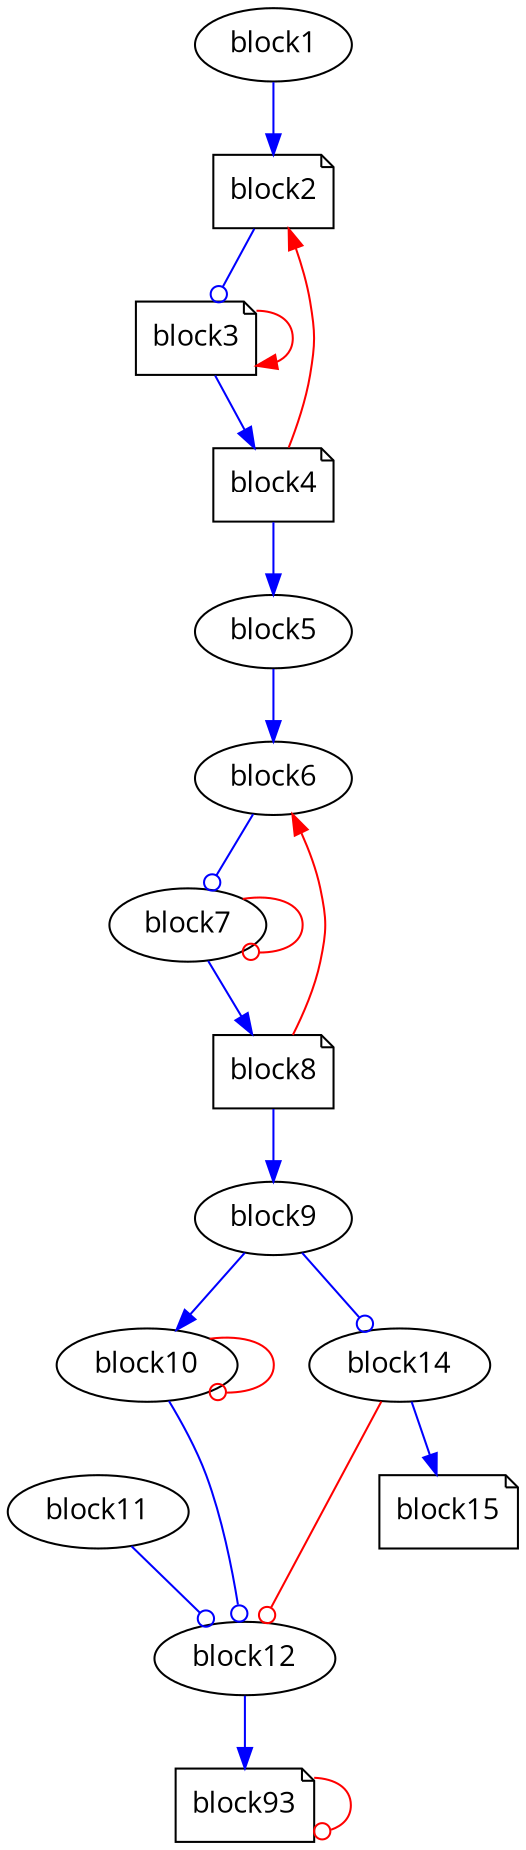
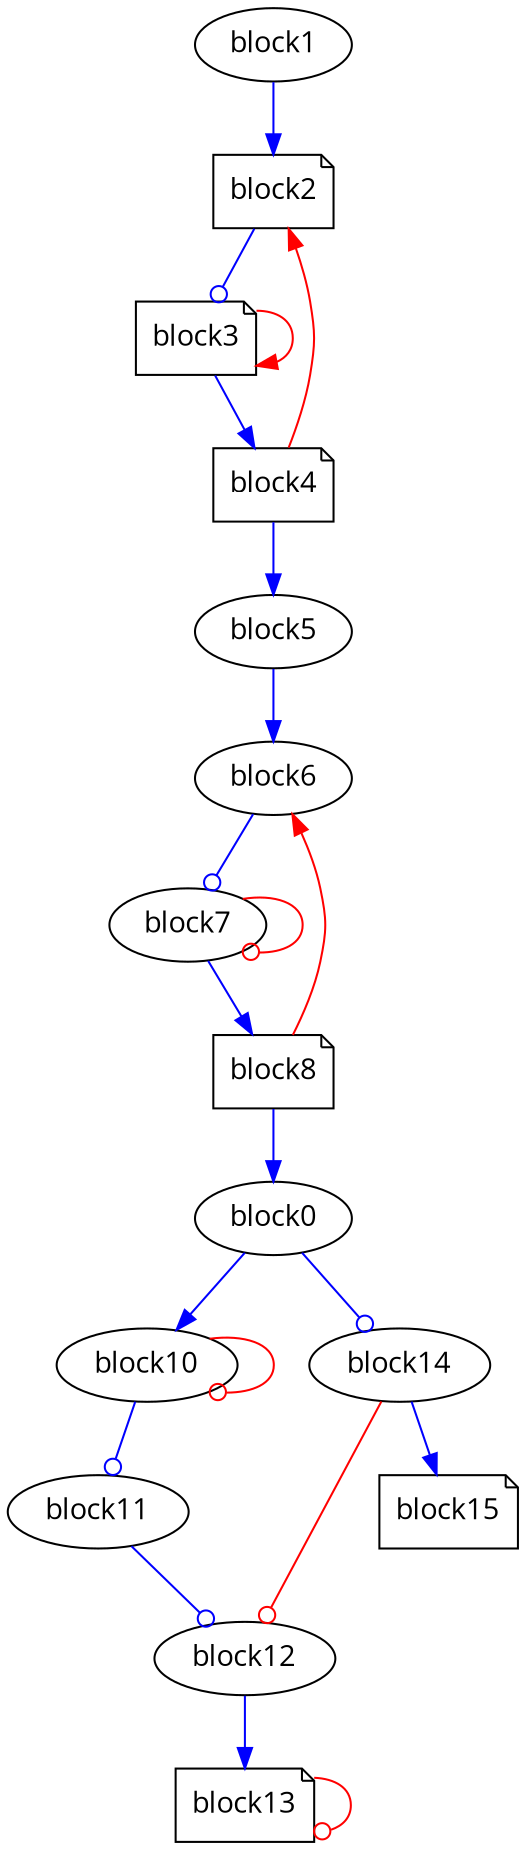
node "block9": label "block9" -> "block0"
edge "block10" -> "block12": now "block10" -> "block11"
node "block93": label "block93" -> "block13"
